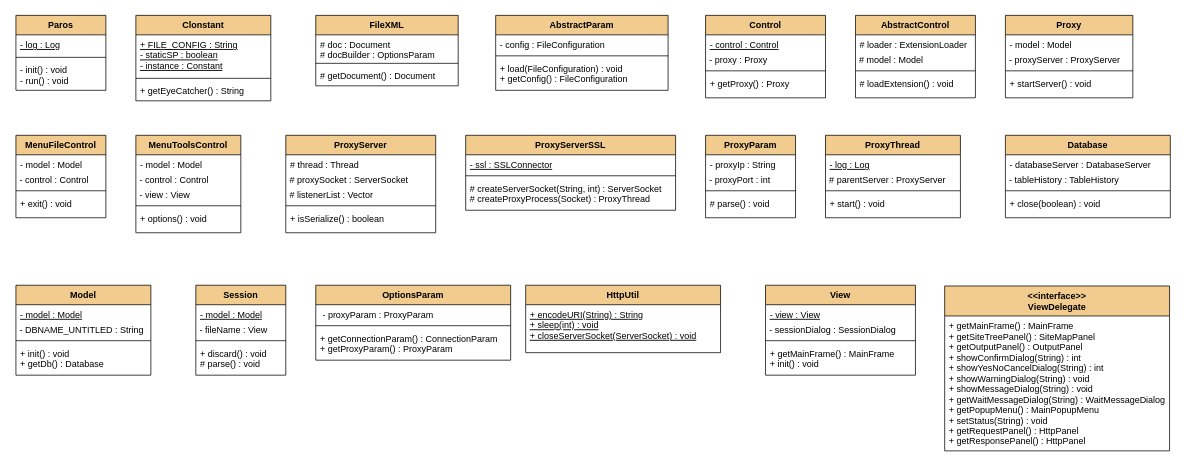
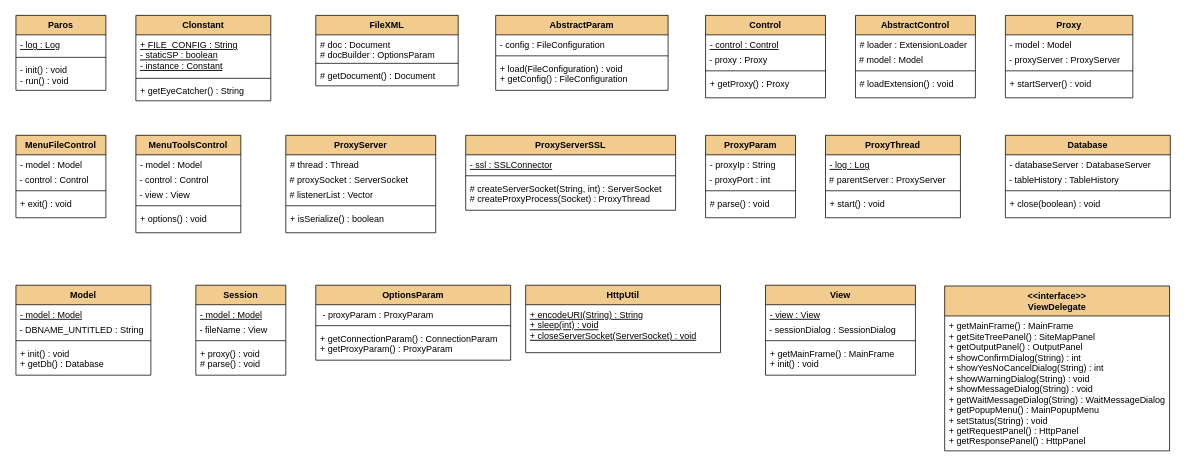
node "+ discard() : void # parse() : void": label "+ discard() : void # parse() : void" -> "+ proxy() : void # parse() : void"
